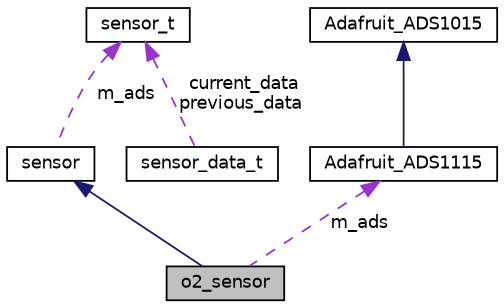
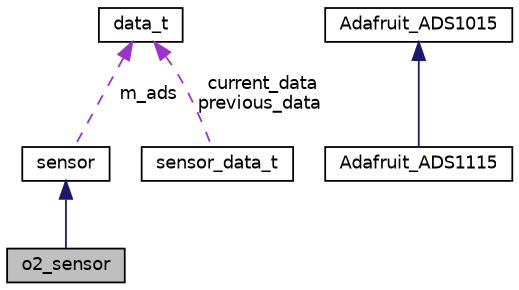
node "sensor_t": label "sensor_t" -> "data_t"
edge "o2_sensor" -> "Adafruit_ADS1115": removed, label "m_ads"
